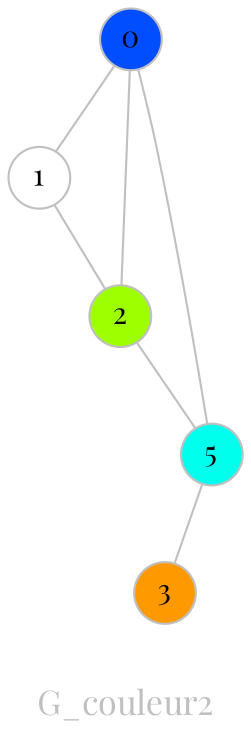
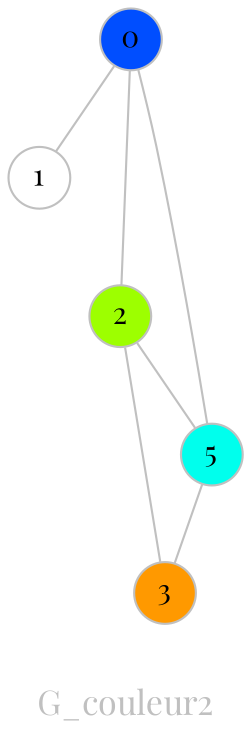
edge "1" -- "2": now "3" -- "2"
